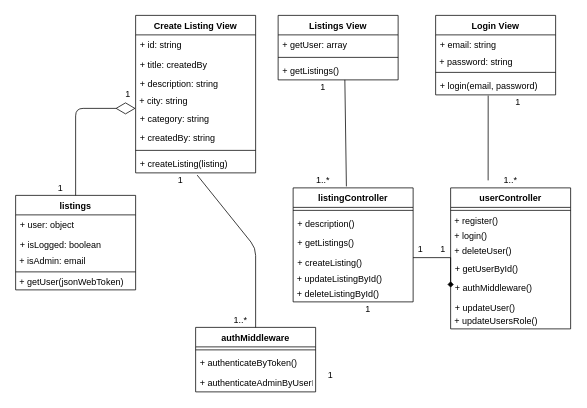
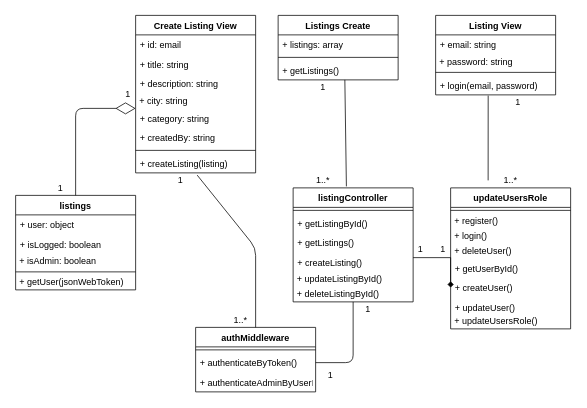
node "Listings View": label "Listings View" -> "Listings Create"
node "Login View": label "Login View" -> "Listing View"
node "+ id: string": label "+ id: string" -> "+ id: email"
node "+ getUser: array": label "+ getUser: array" -> "+ listings: array"
node "+ title: createdBy": label "+ title: createdBy" -> "+ title: string"
node "userController": label "userController" -> "updateUsersRole"
node "+ description()": label "+ description()" -> "+ getListingById()"
node "+ isAdmin: email": label "+ isAdmin: email" -> "+ isAdmin: boolean"
node "+ authMiddleware()": label "+ authMiddleware()" -> "+ createUser()"
edge "+ deleteListingById()" -- "+ authenticateByToken()": added
